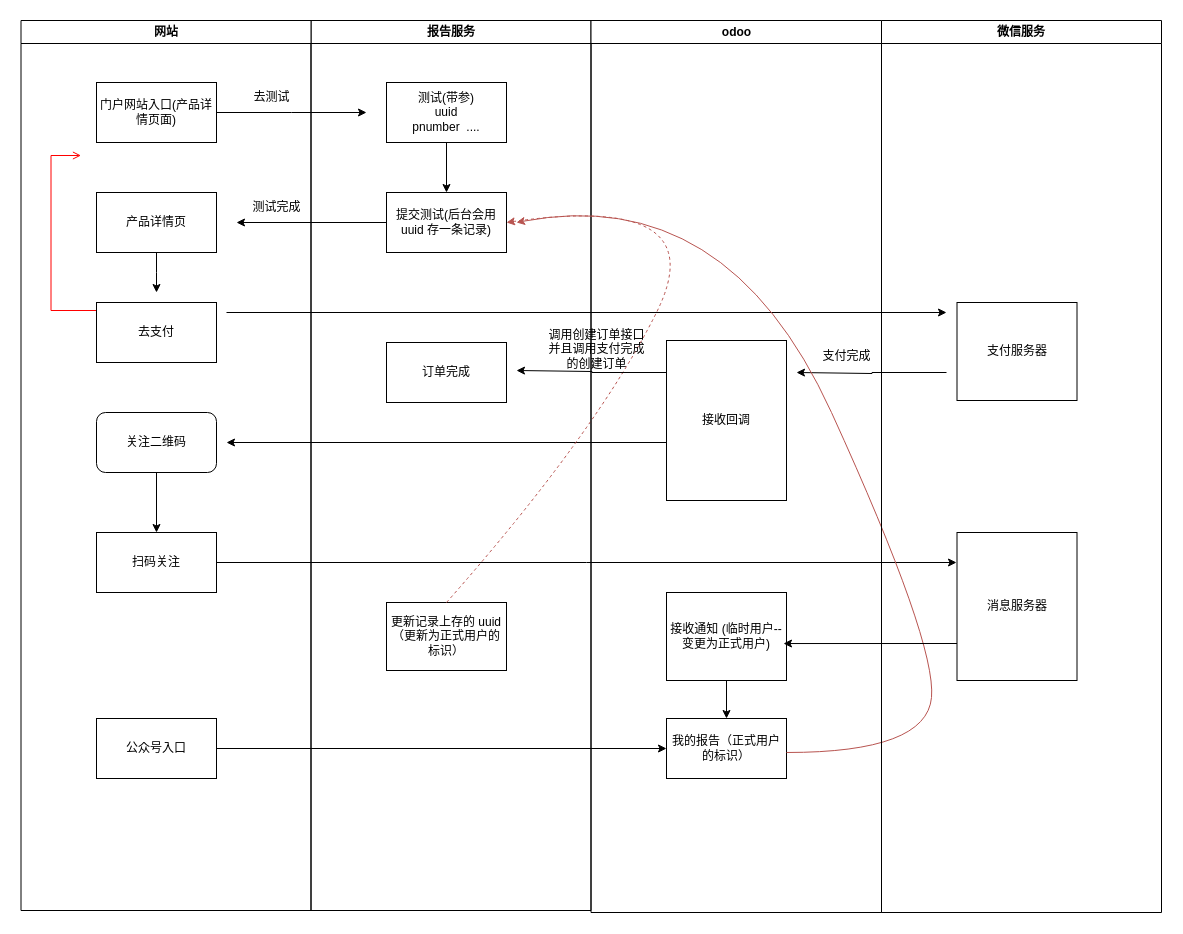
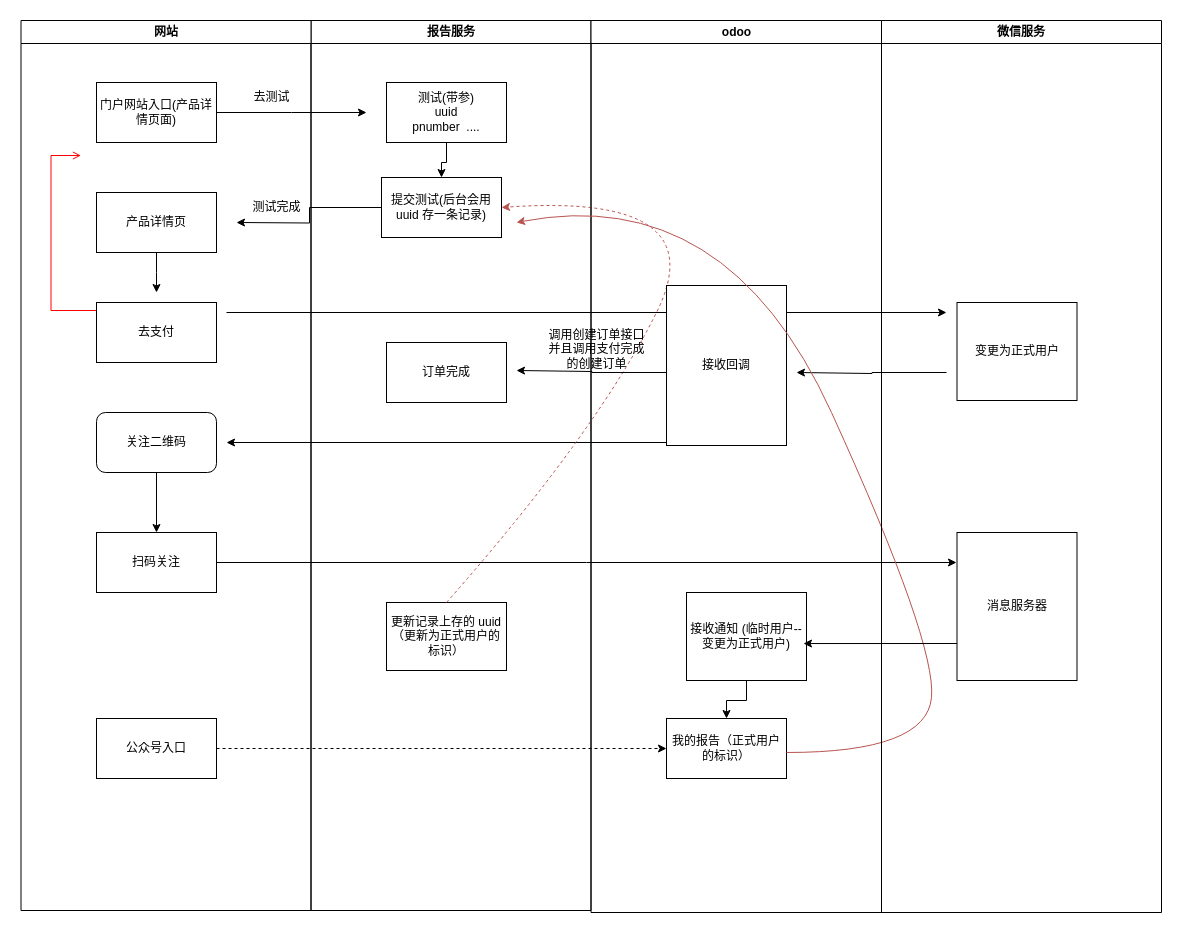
node "提交测试(后台会用 uuid 存一条记录)": moved (447, 223) -> (442, 208)
node "支付服务器": label "支付服务器" -> "变更为正式用户"
node "支付完成": removed
node "接收回调": moved (727, 421) -> (727, 366)
node "接收通知 (临时用户--变更为正式用户)": moved (727, 637) -> (747, 637)
edge "公众号入口" -> "我的报告（正式用户的标识）": style solid -> dashed
